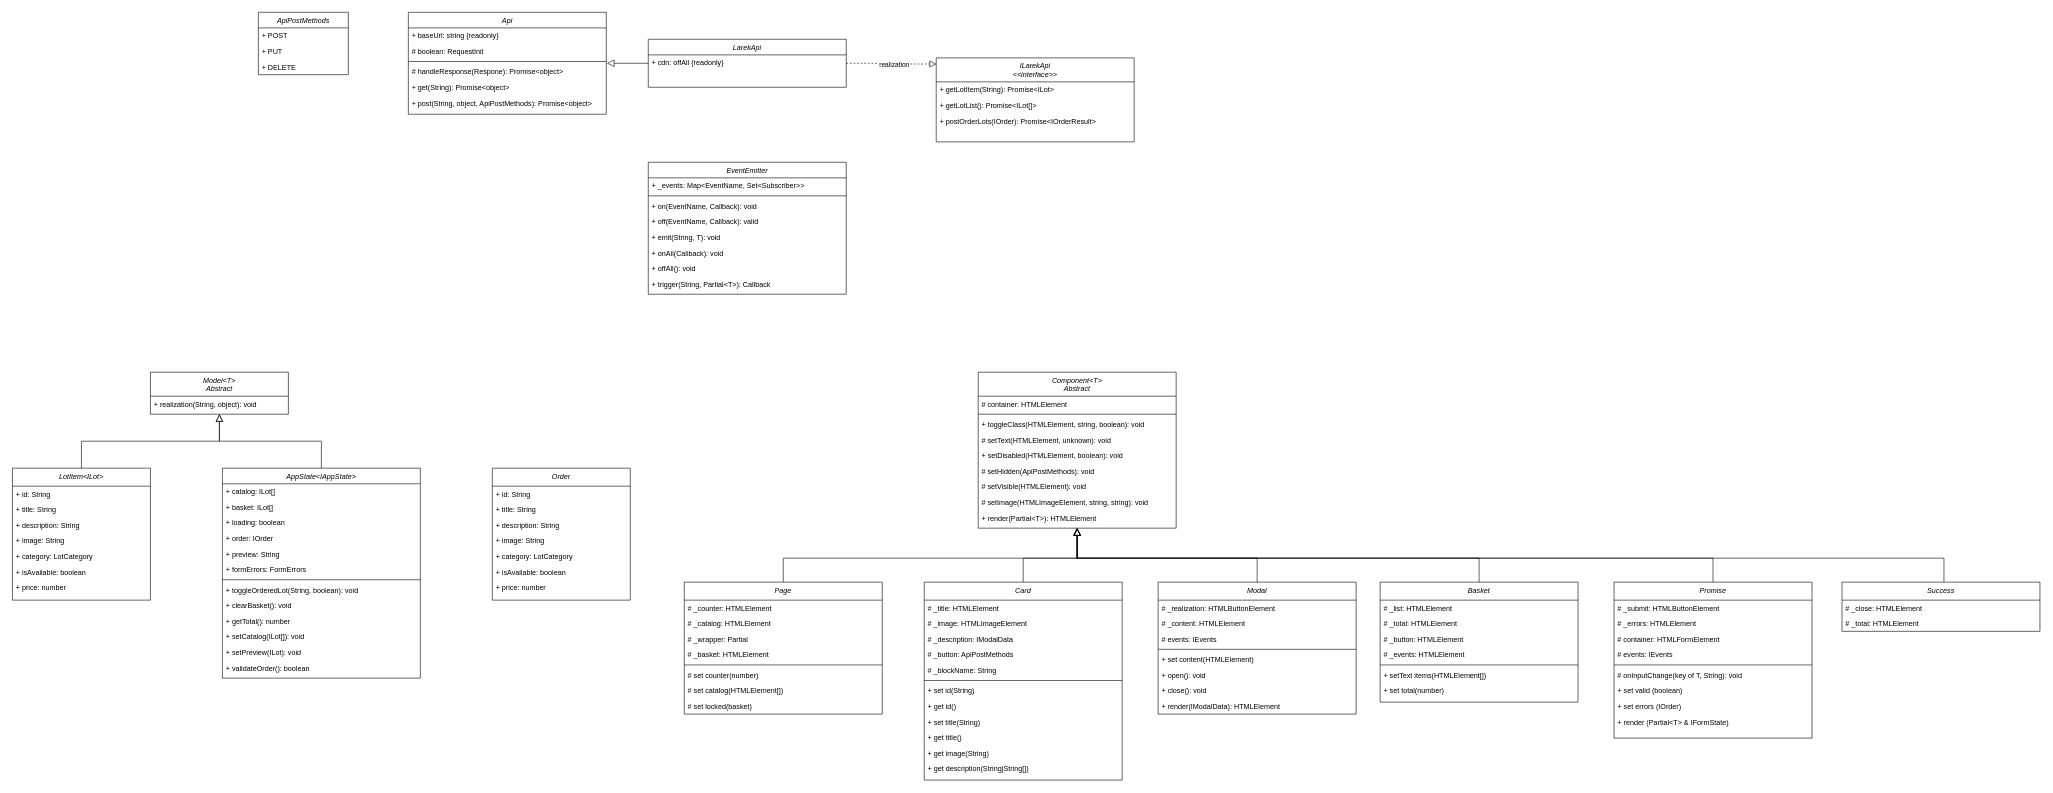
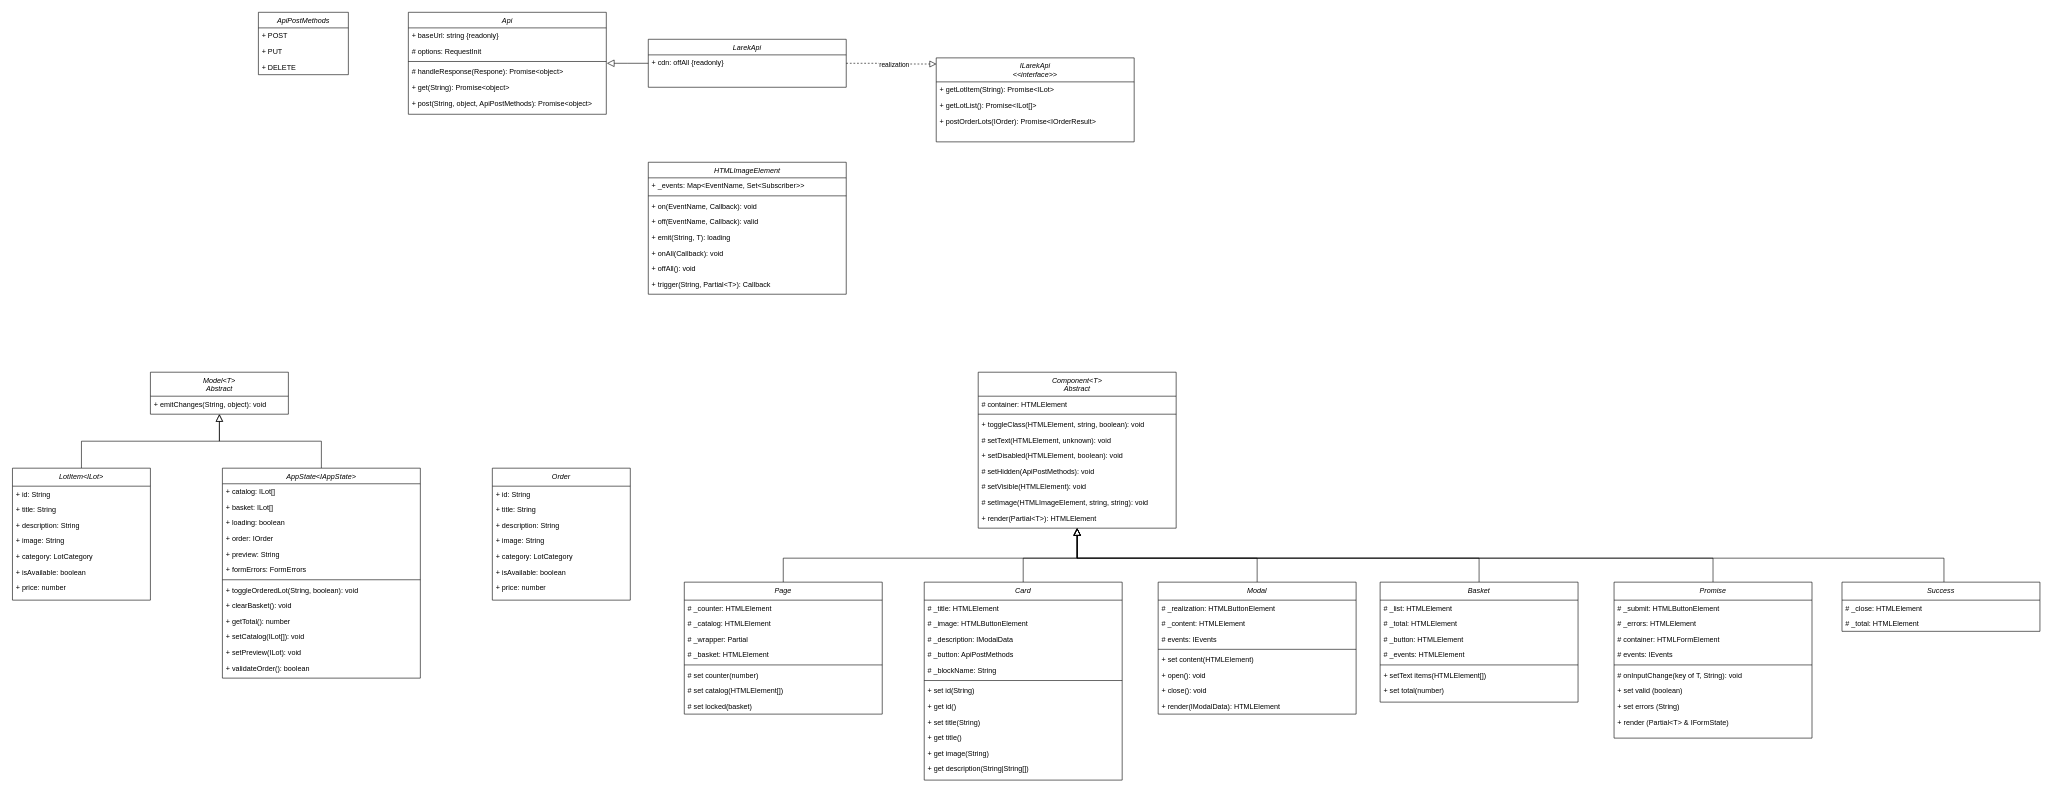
node "# boolean: RequestInit": label "# boolean: RequestInit" -> "# options: RequestInit"
node "EventEmitter": label "EventEmitter" -> "HTMLImageElement"
node "+ emit(String, T): void": label "+ emit(String, T): void" -> "+ emit(String, T): loading"
node "+ realization(String, object): void": label "+ realization(String, object): void" -> "+ emitChanges(String, object): void"
node "# _image: HTMLImageElement": label "# _image: HTMLImageElement" -> "# _image: HTMLButtonElement"
node "+ set errors (IOrder)": label "+ set errors (IOrder)" -> "+ set errors (String)"
